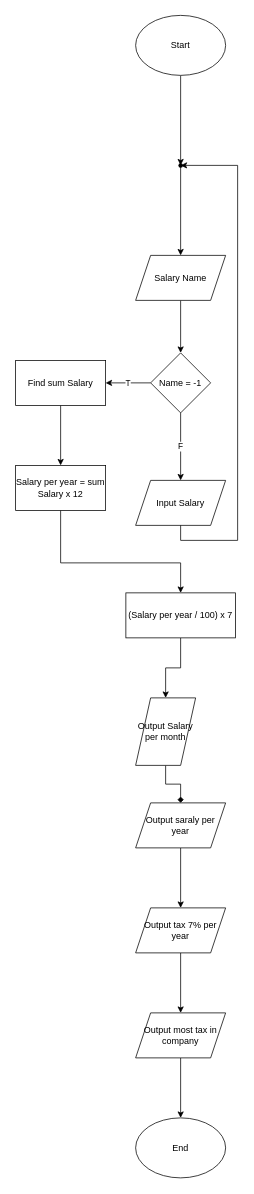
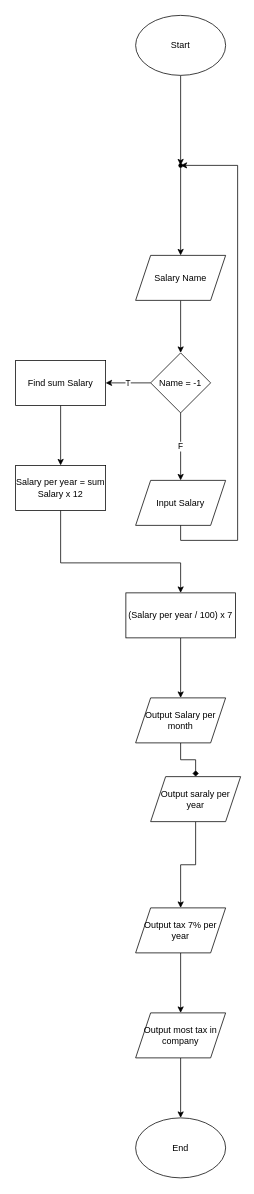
node "Output Salary per month": size 60x68 -> 90x45
node "Output saraly per year": moved (180, 825) -> (195, 799)
